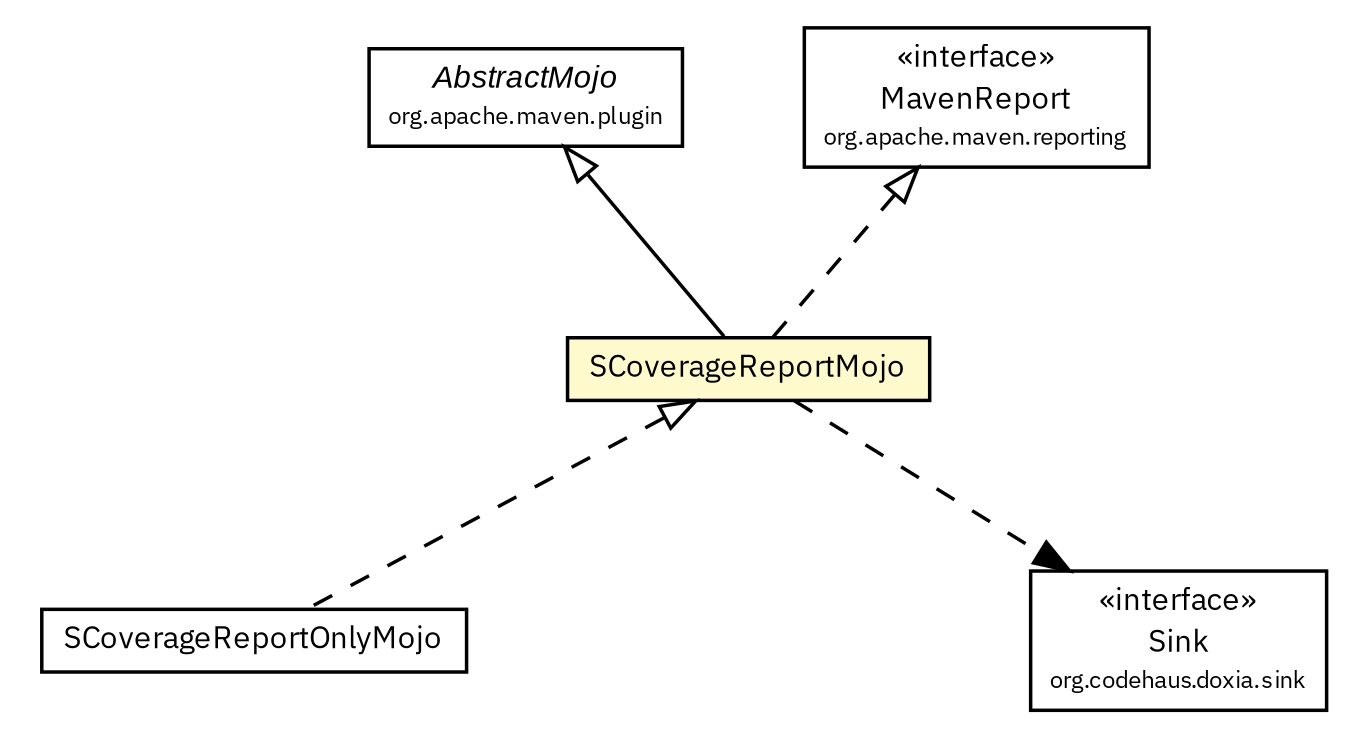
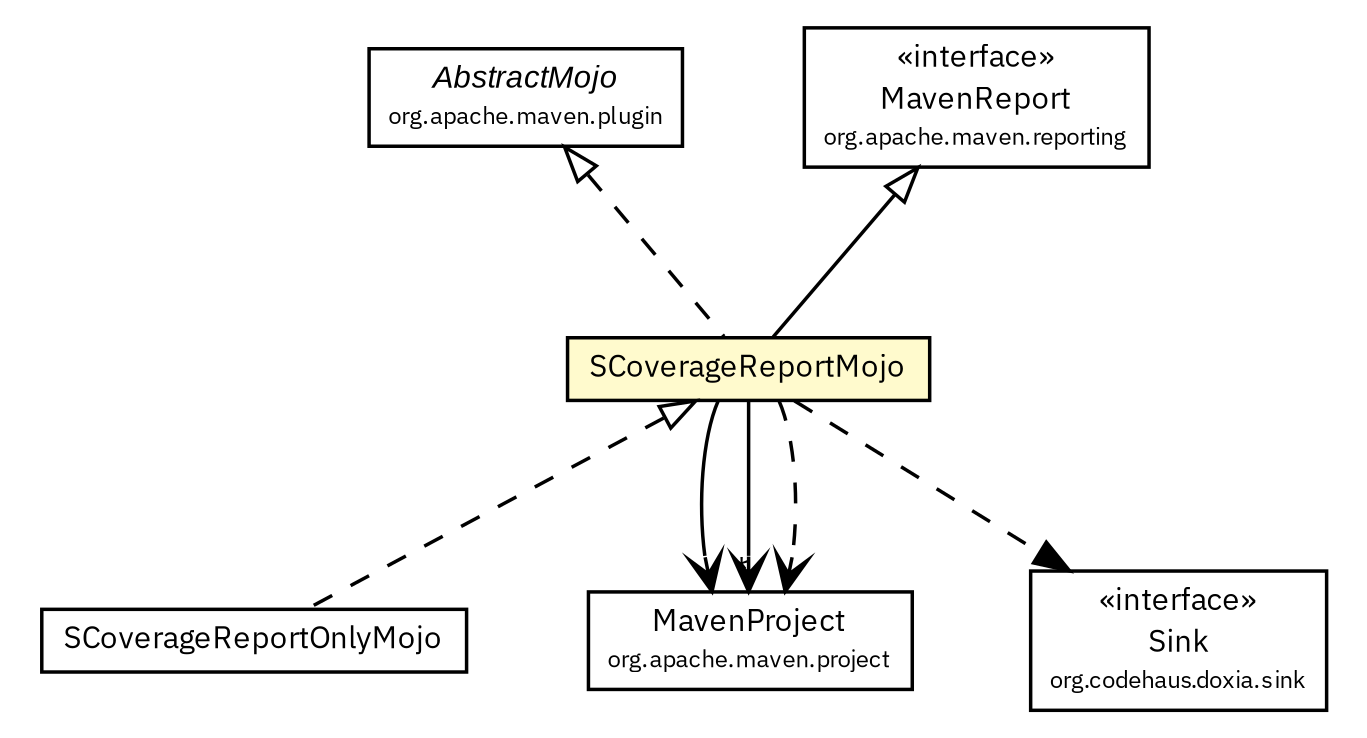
edge "SCoverageReportMojo" -> "AbstractMojo": style solid -> dashed
edge "SCoverageReportMojo" -> "MavenReport": style dashed -> solid
node "MavenProject": added
